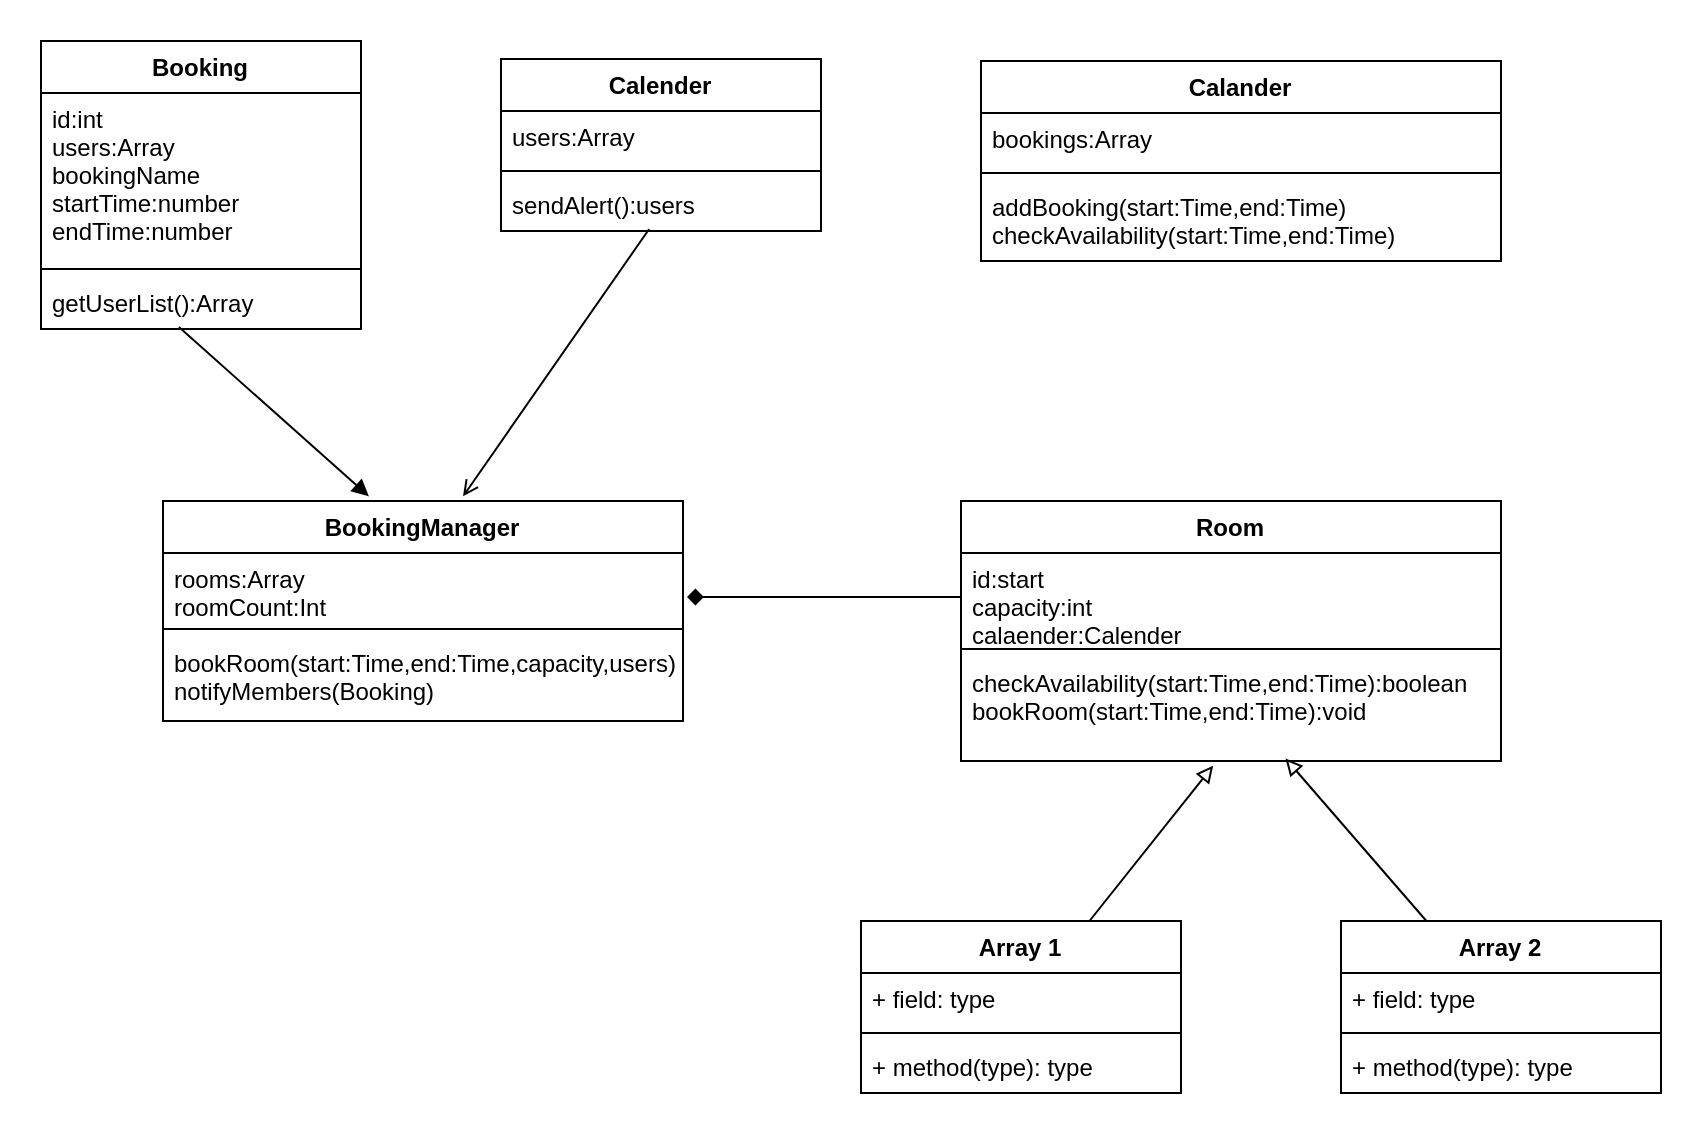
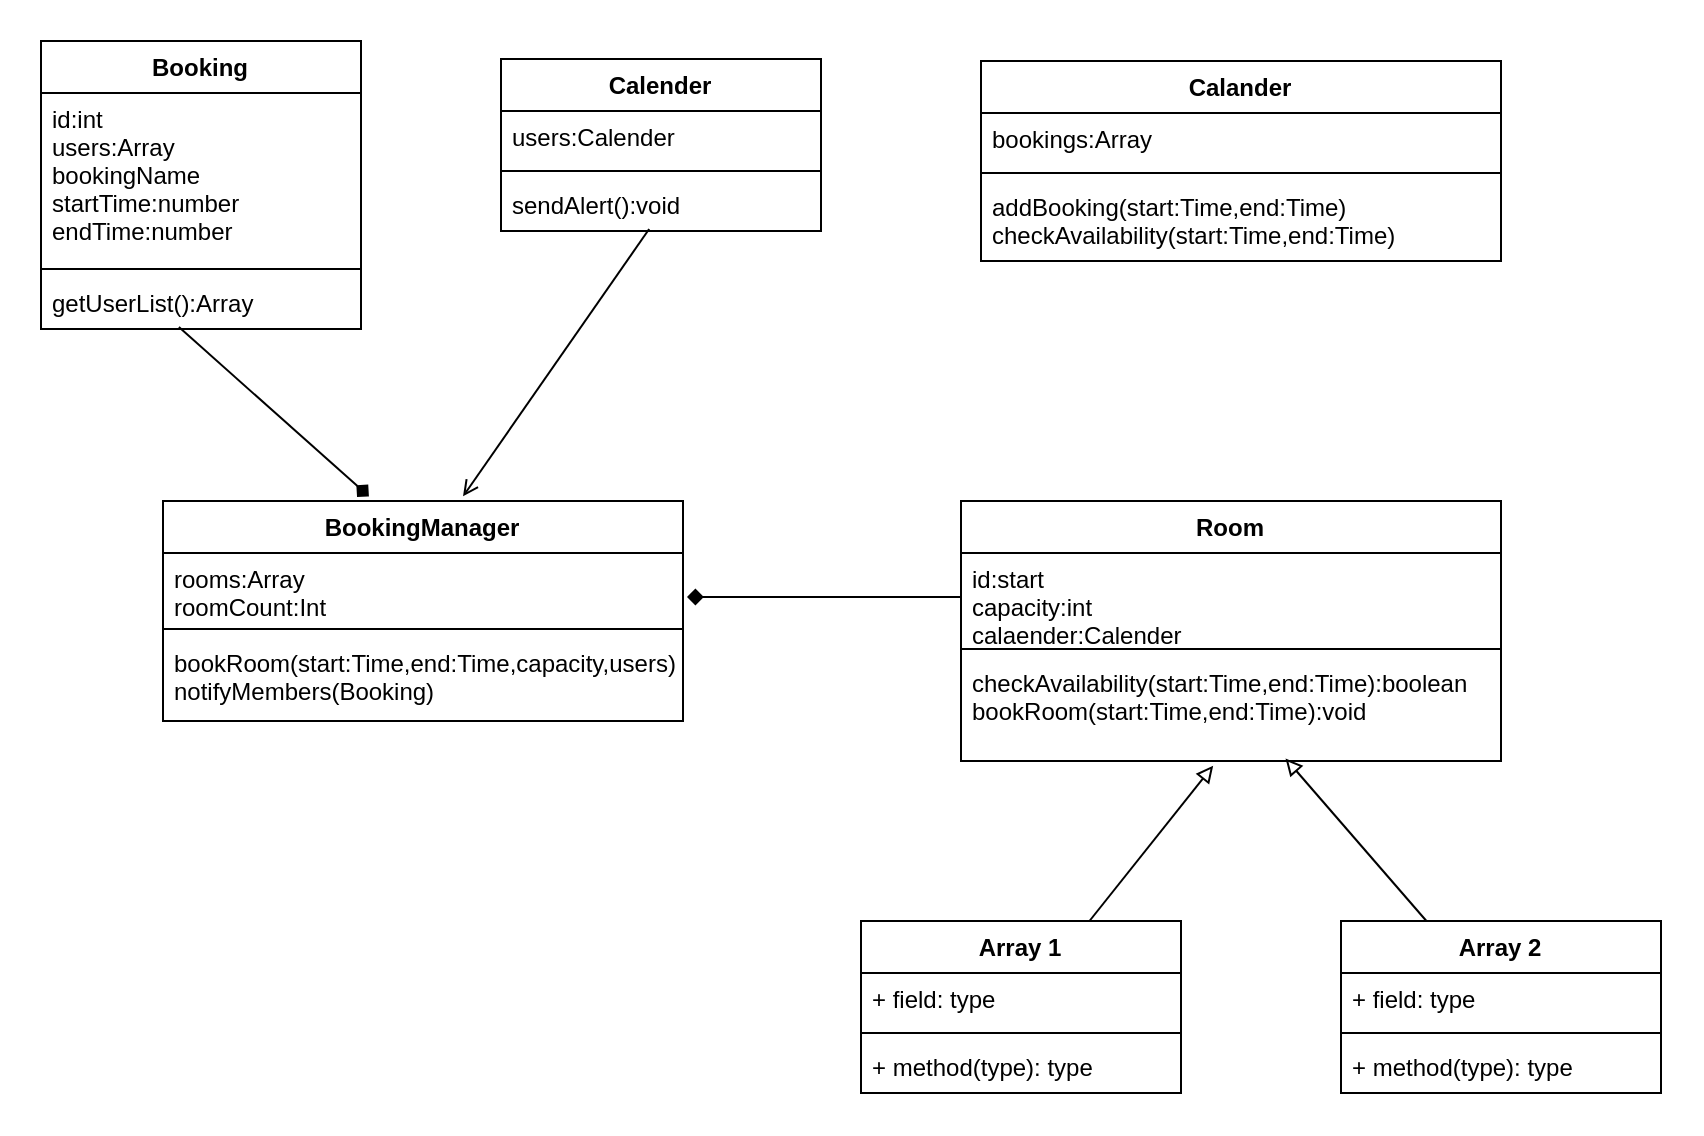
node "users:Array": label "users:Array" -> "users:Calender"
node "sendAlert():users": label "sendAlert():users" -> "sendAlert():void"
edge "getUserList():Array" -> "BookingManager": arrowhead block -> diamond
